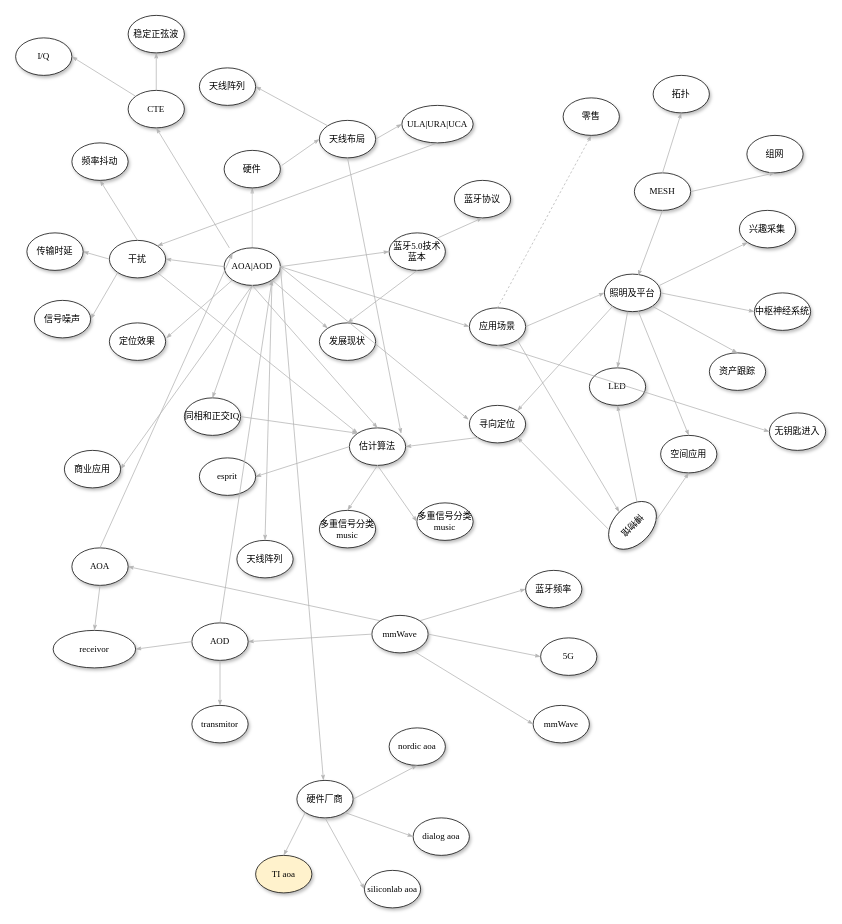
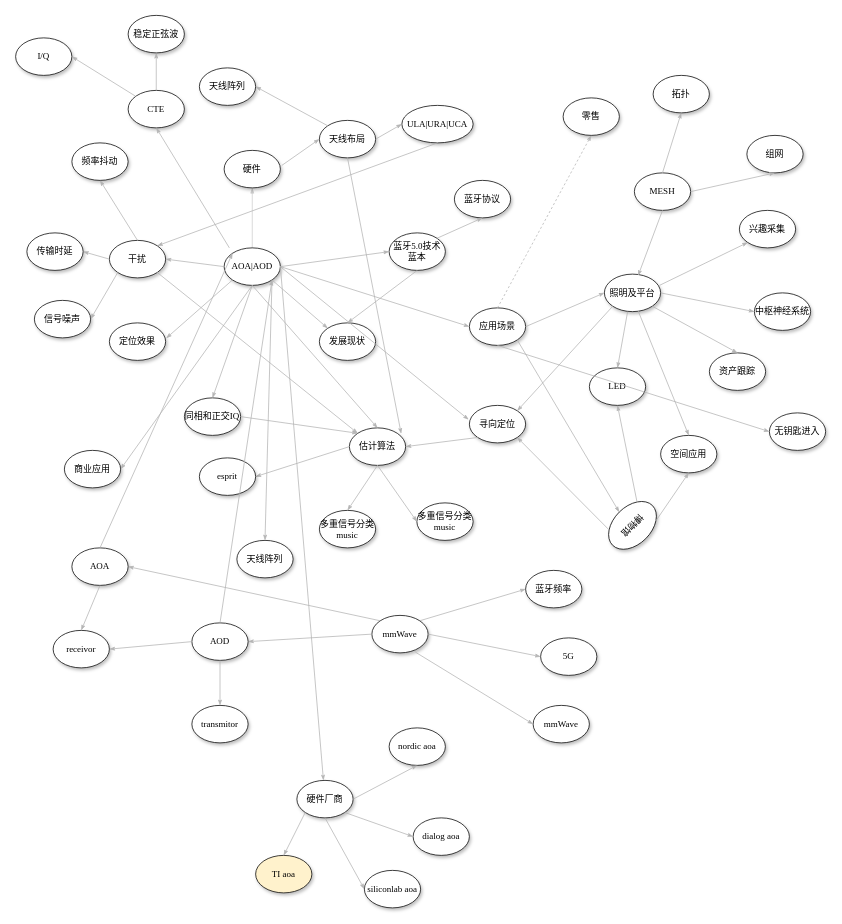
node "receivor": size 83x38 -> 56x38
